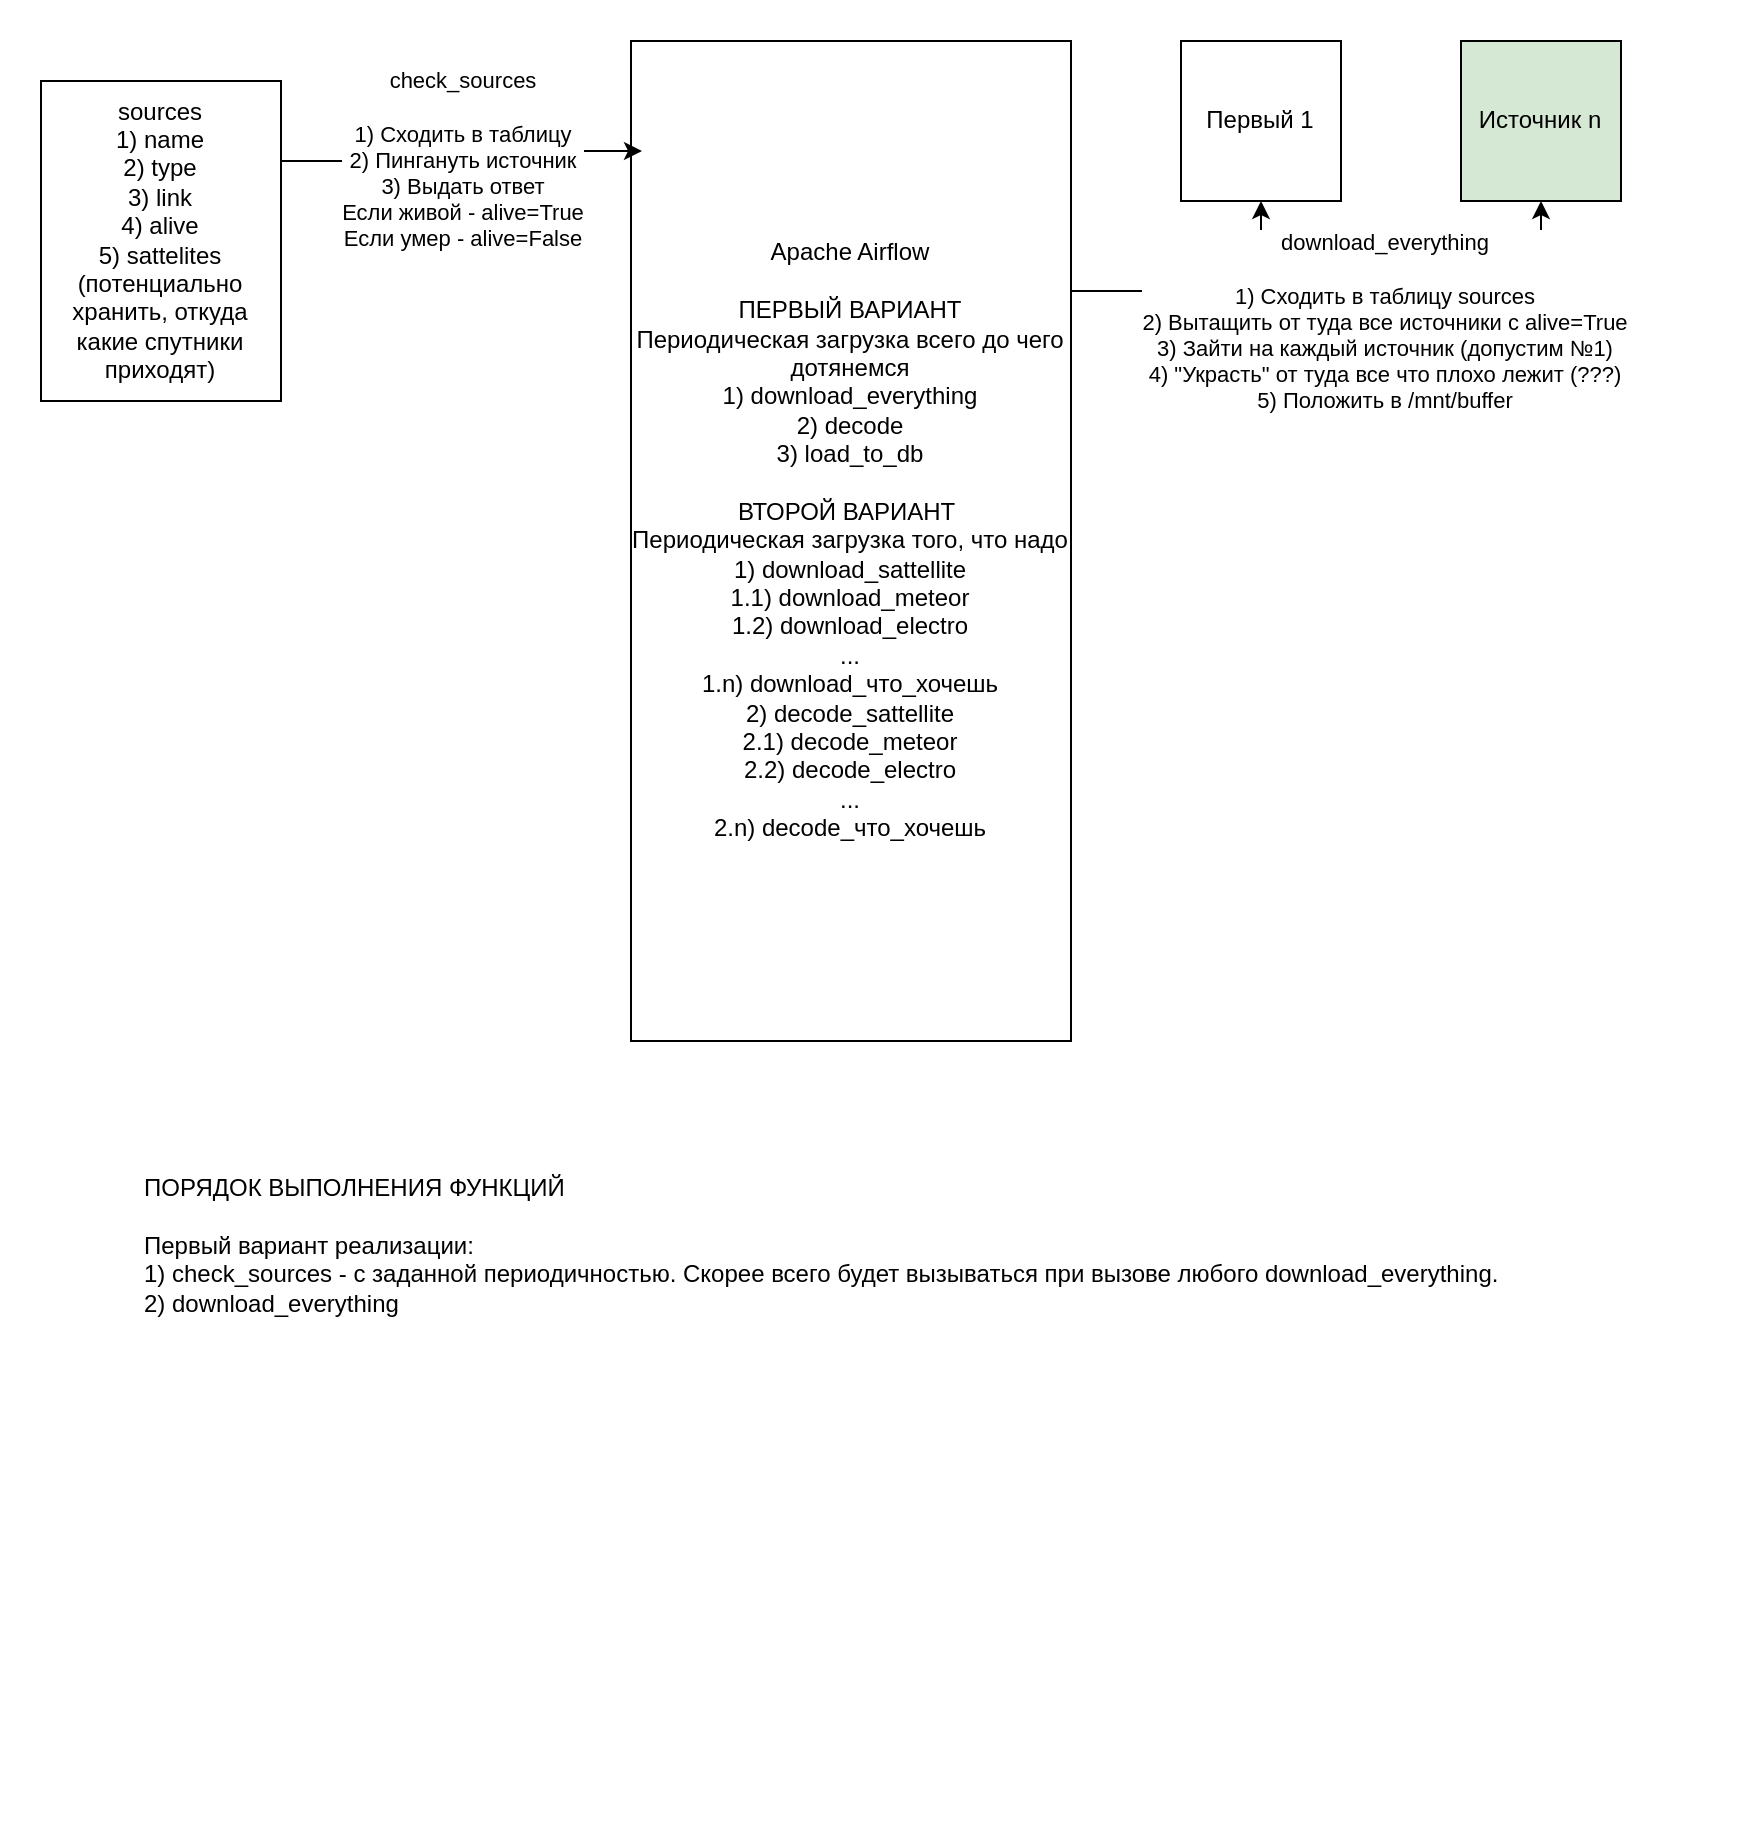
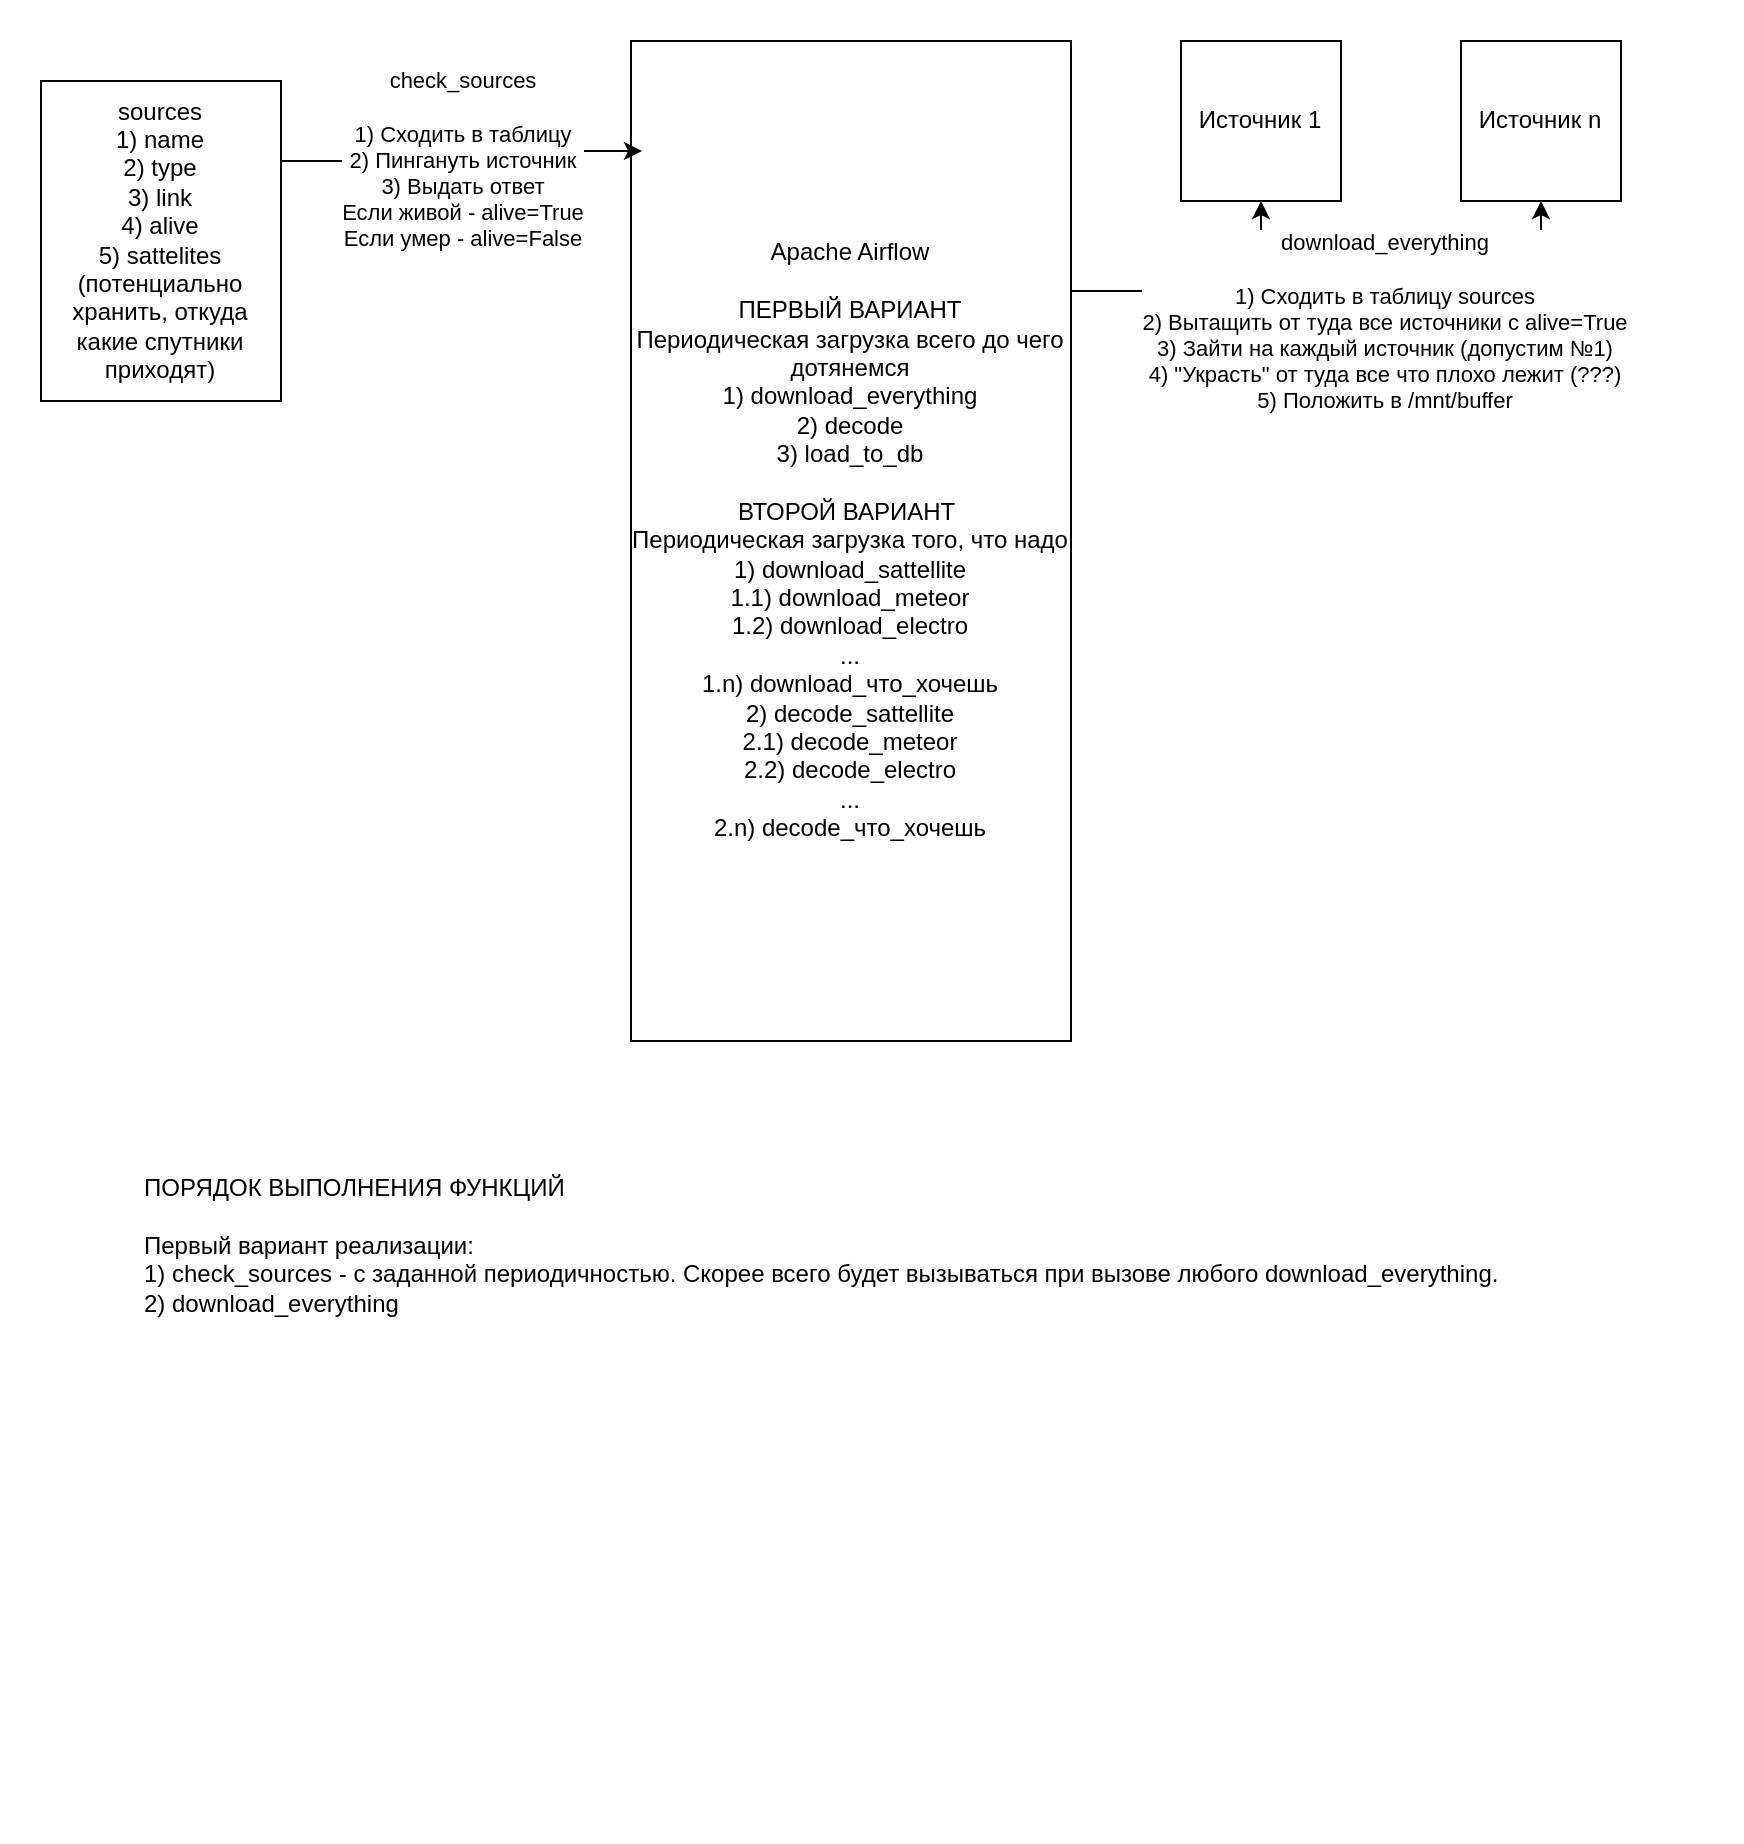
node "Первый 1": label "Первый 1" -> "Источник 1"
node "Источник n": fillcolor #d5e8d4 -> #ffffff
